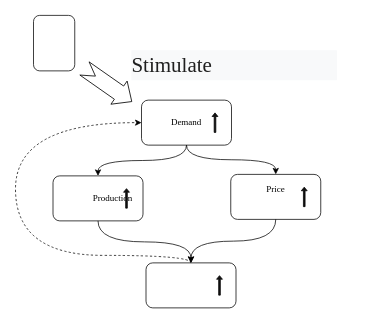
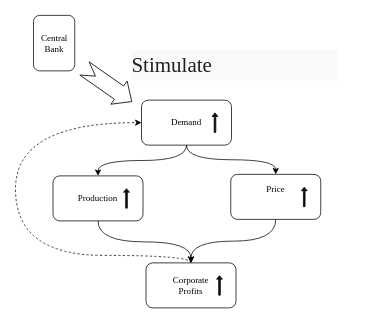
node "Central Bank": added
node "Production": moved (113, 198) -> (98, 198)
node "Corporate Profits": added
